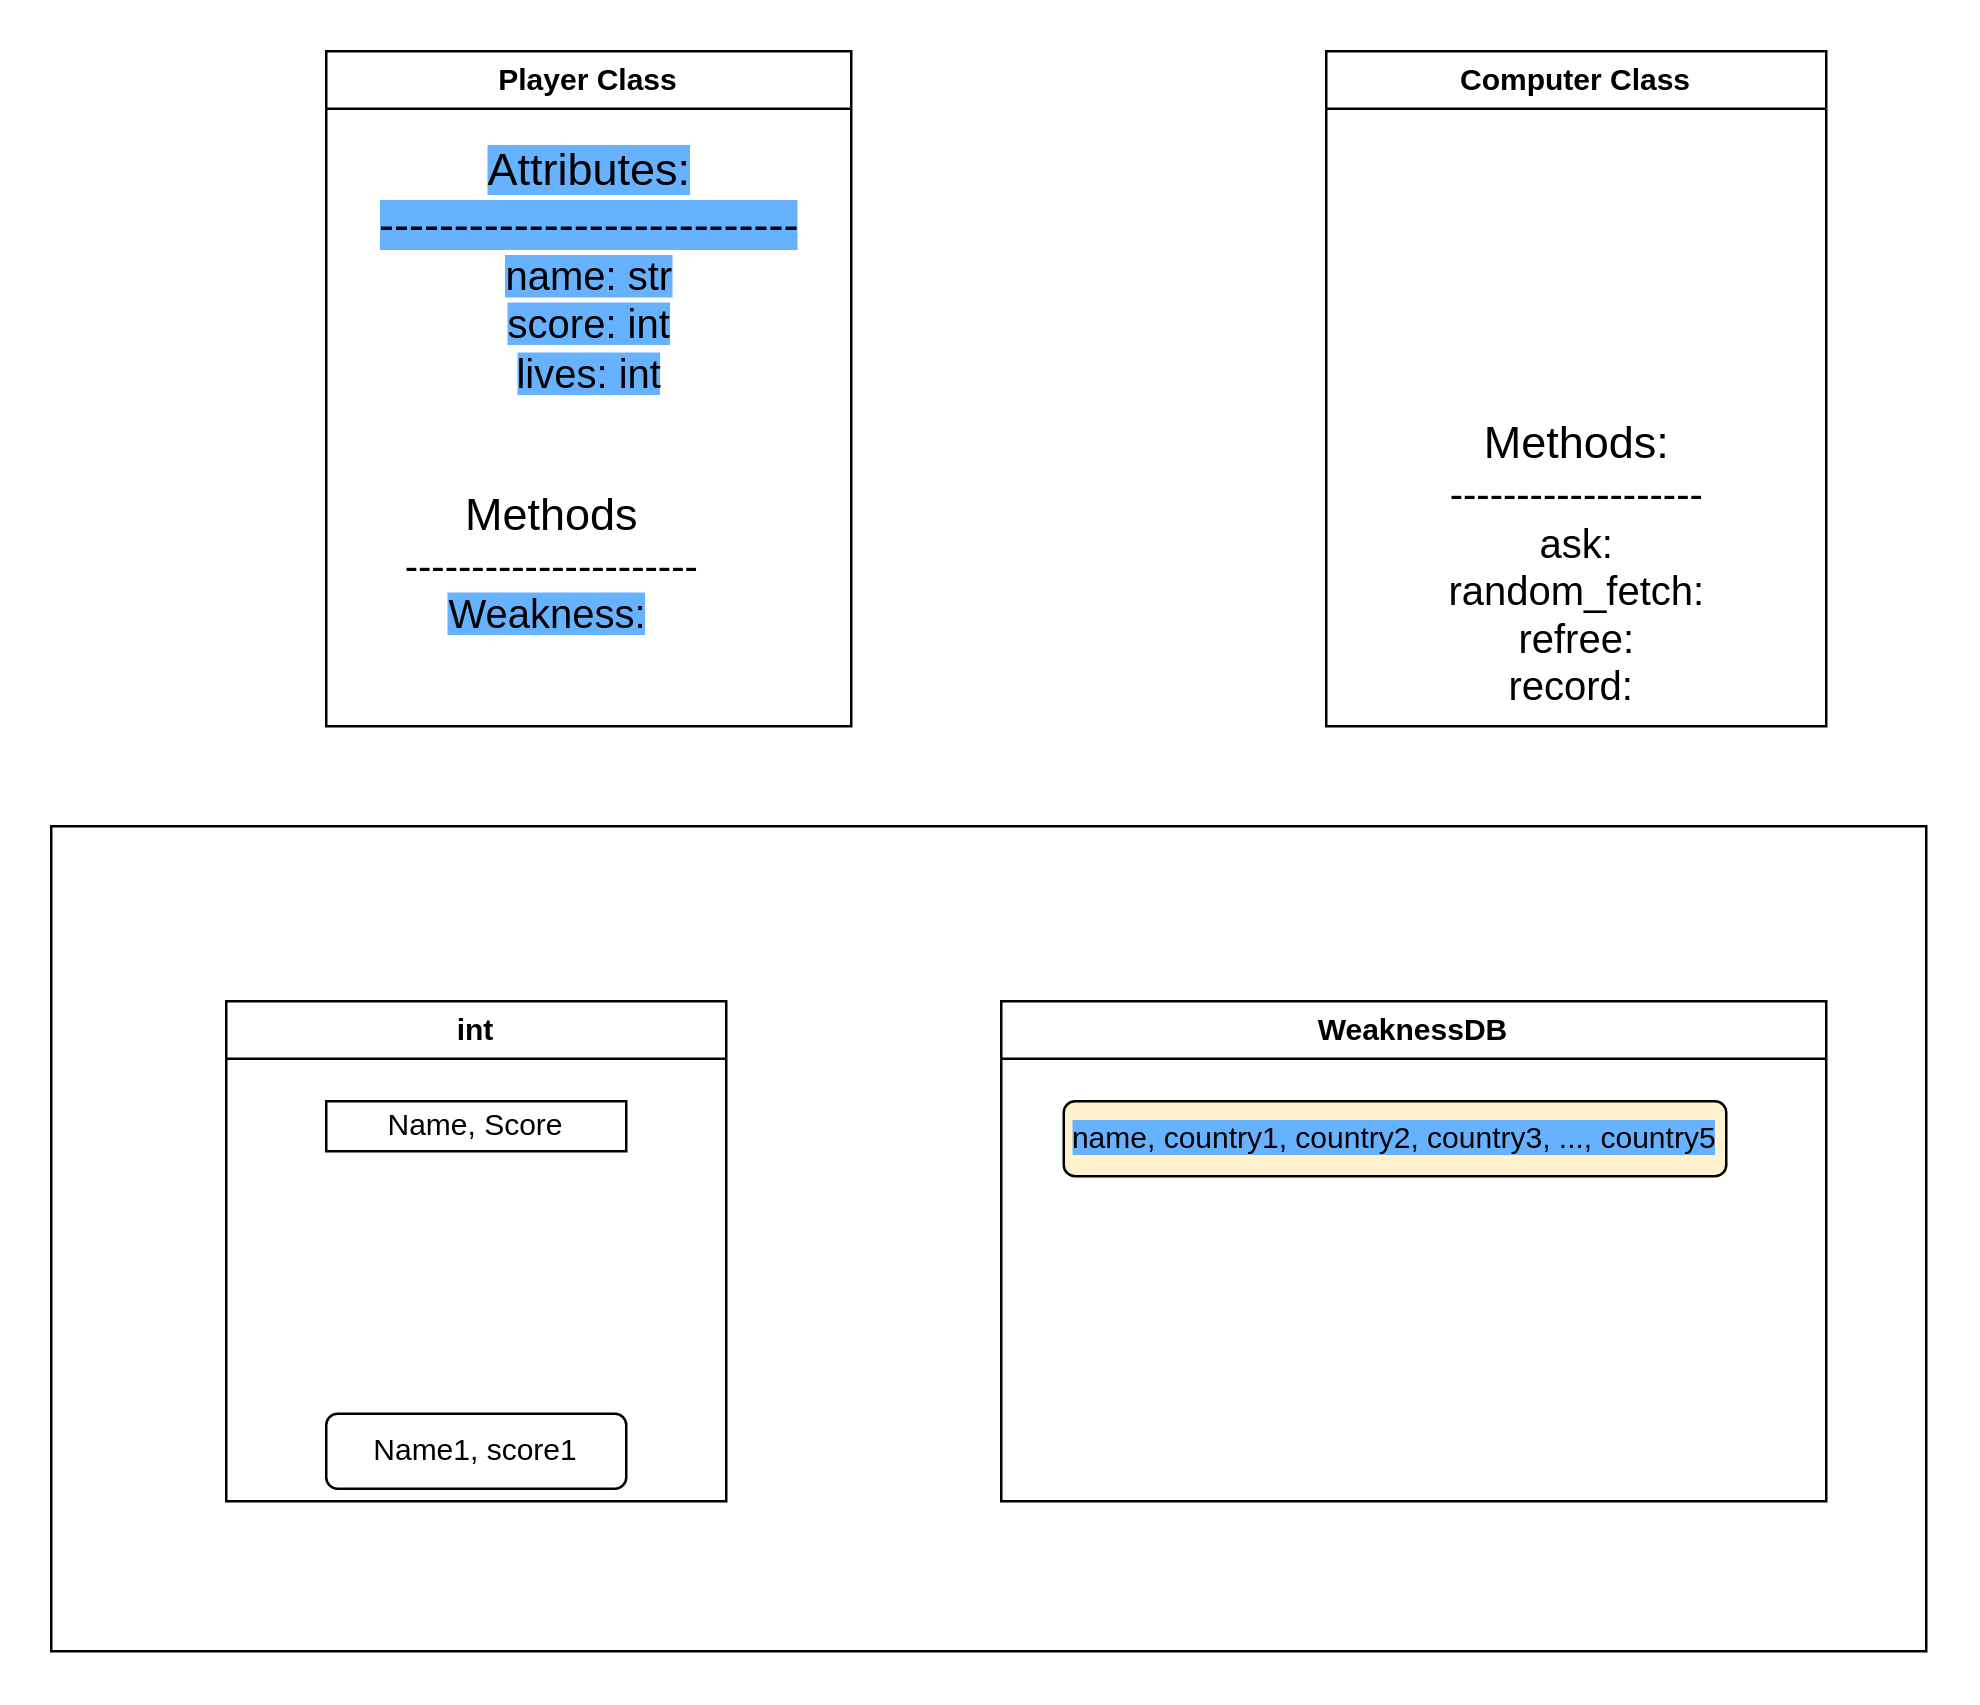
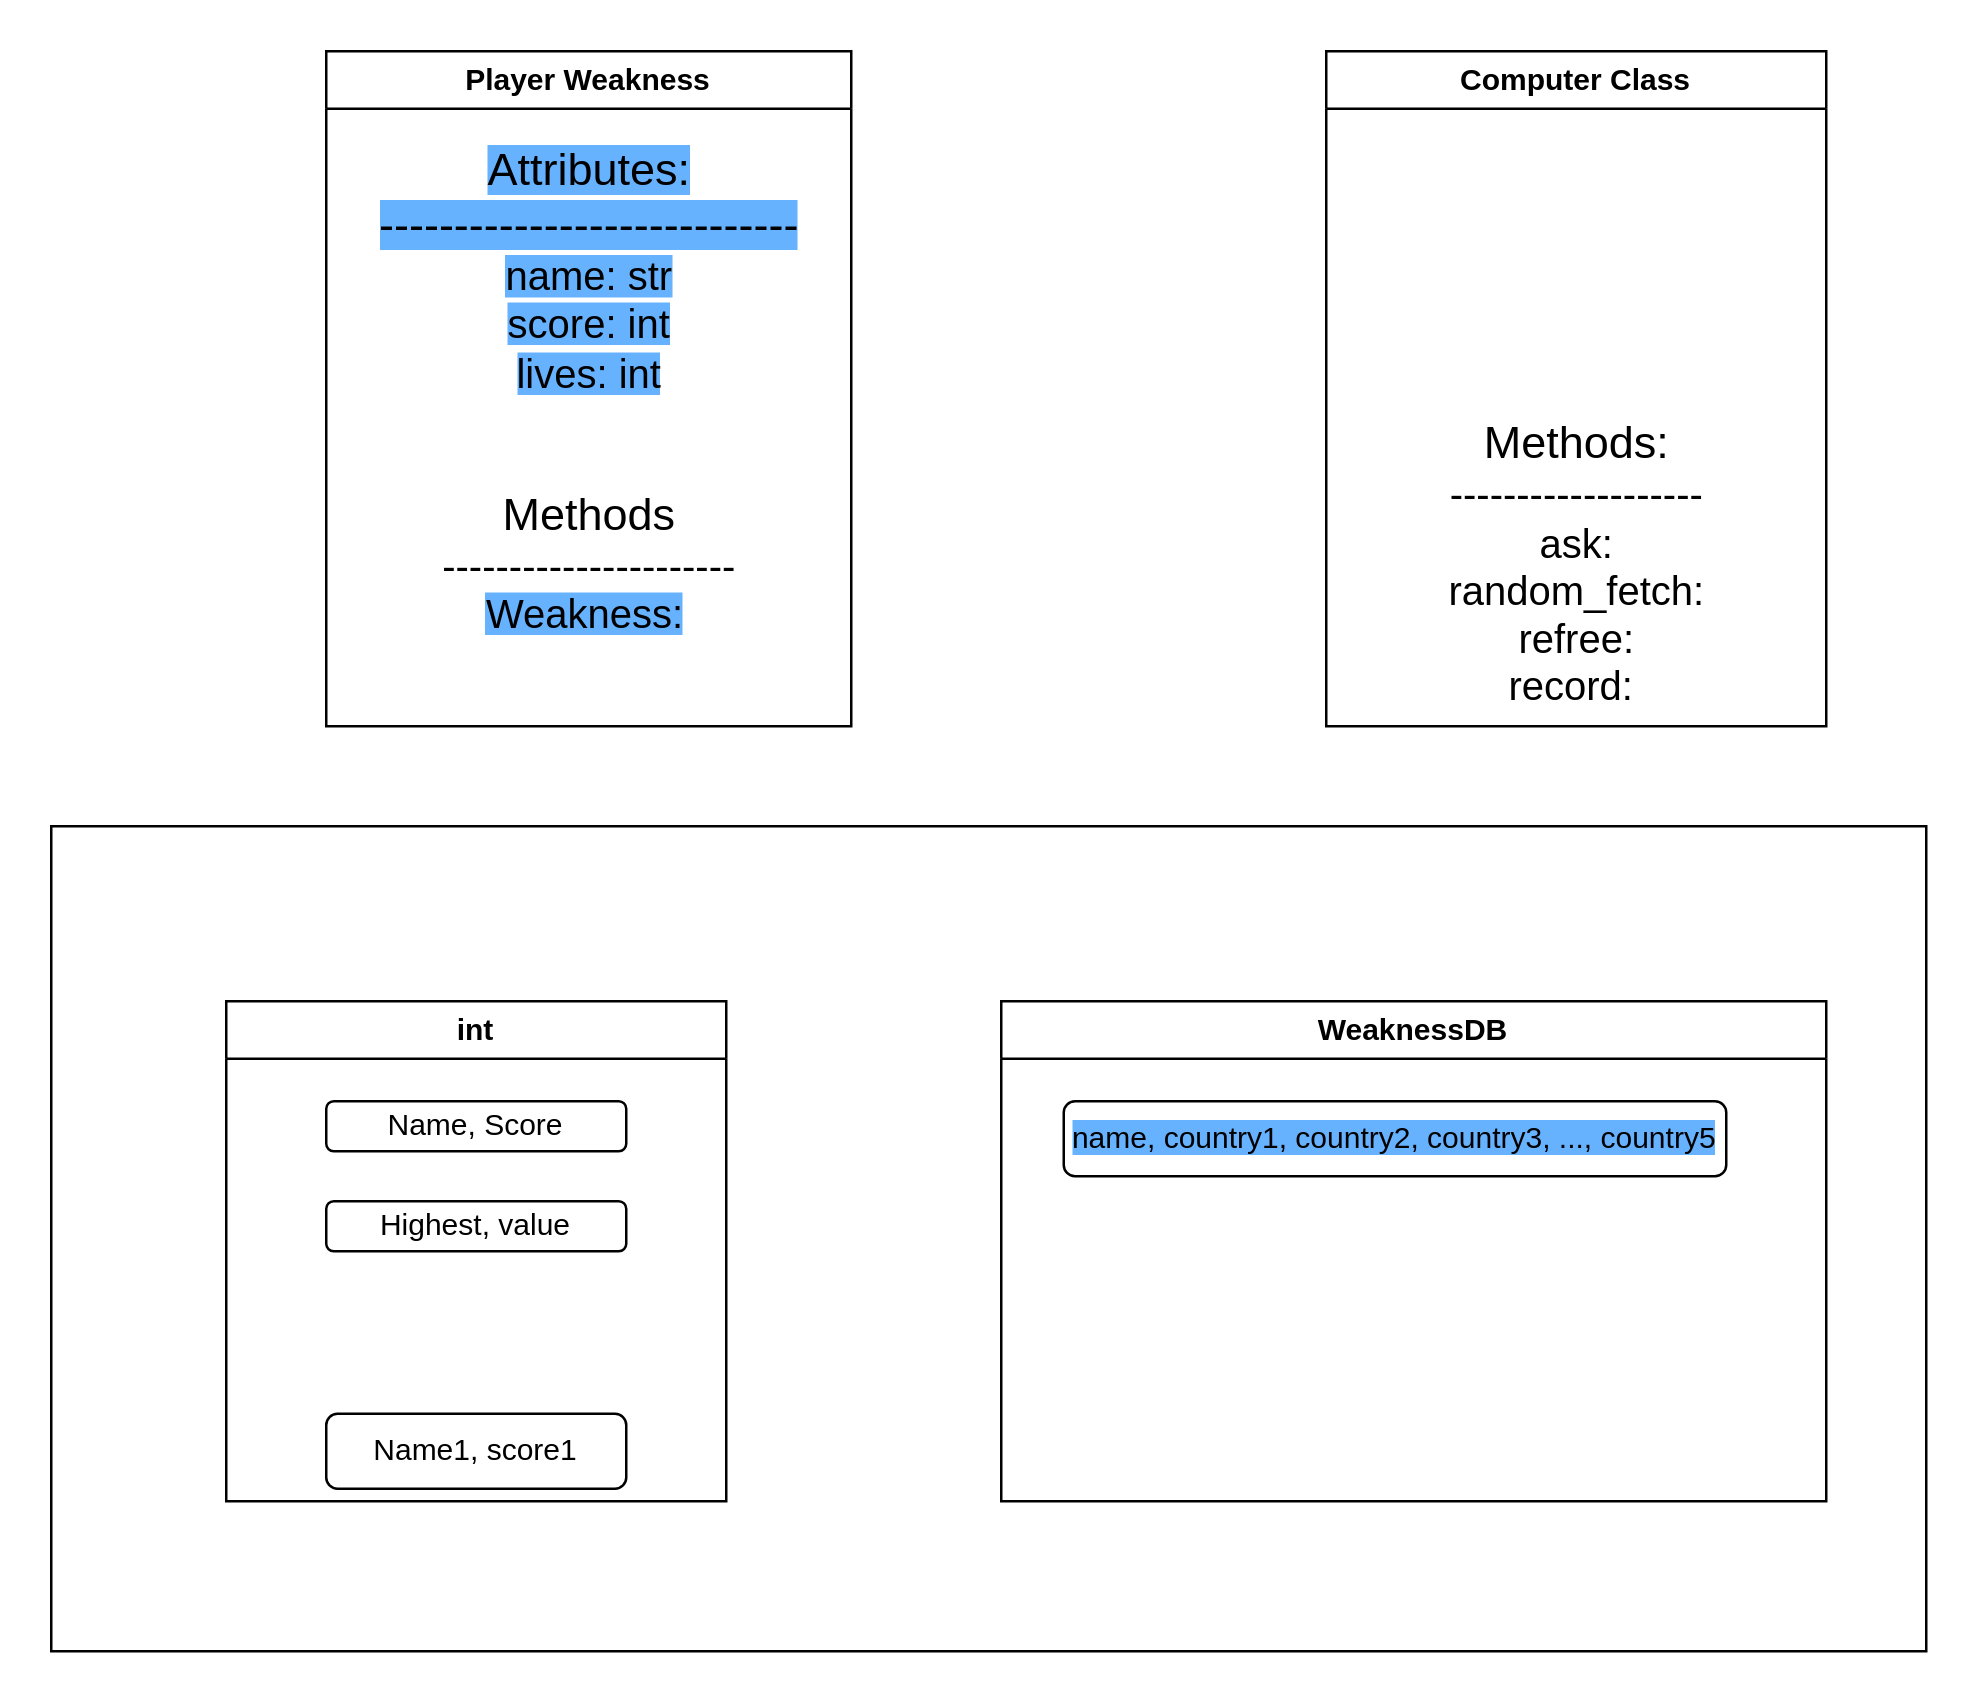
node "Player Class": label "Player Class" -> "Player Weakness"
node "Methods ---------------------- Weakness:": moved (551, 564) -> (589, 564)
node "Name, Score": shape rectangle -> rounded rectangle
node "name, country1, country2, country3, ..., country5": fillcolor #fff2cc -> #ffffff
node "Highest, value": added
